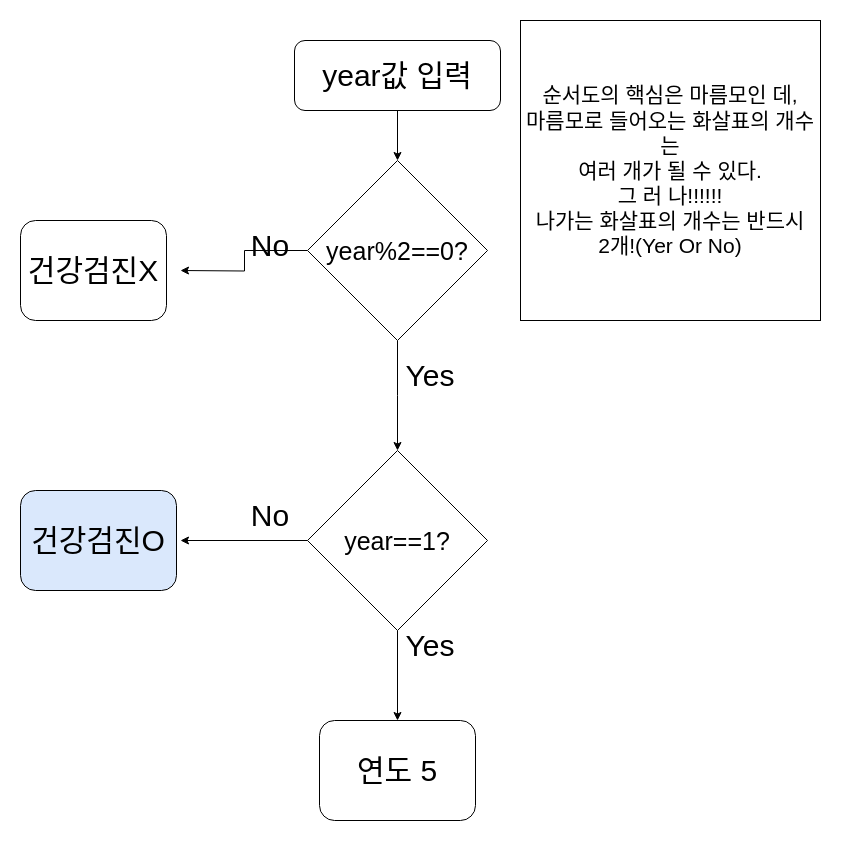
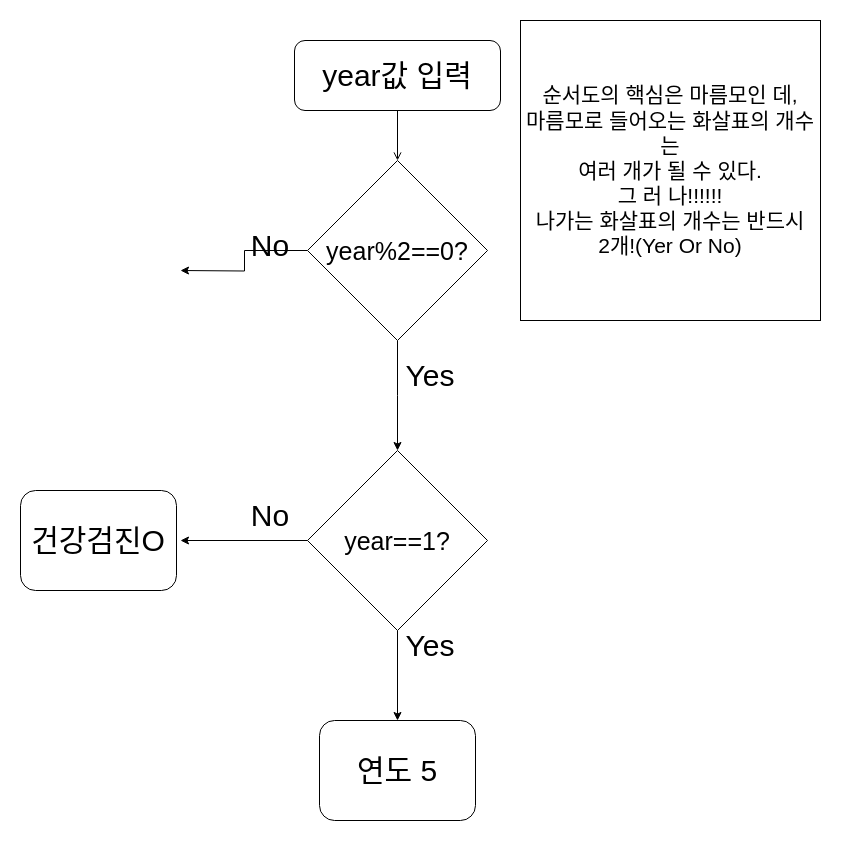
edge "year값 입력" -> "year%2==0?": arrowhead classic -> open
node "건강검진X": removed
node "건강검진O": fillcolor #dae8fc -> #ffffff
